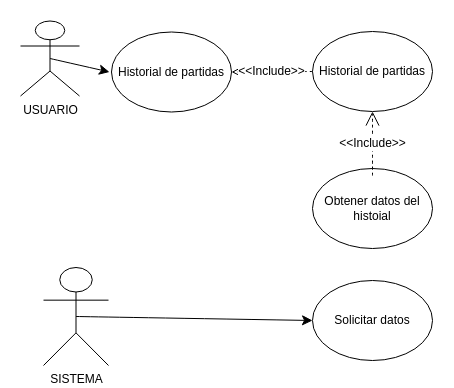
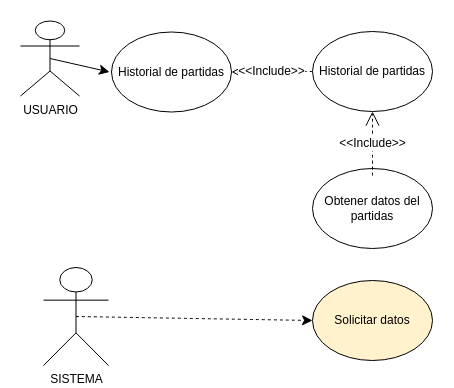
node "Obtener datos del histoial": label "Obtener datos del histoial" -> "Obtener datos del partidas"
edge "SISTEMA" -> "Solicitar datos": style solid -> dashed
node "Solicitar datos": fillcolor #ffffff -> #fff2cc
